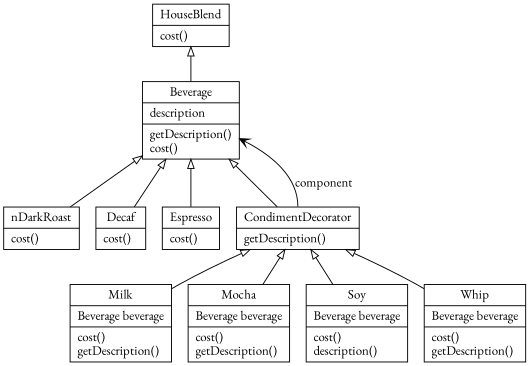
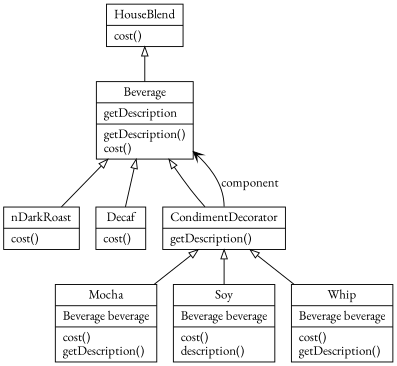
node "Beverage": text "description" -> "getDescription"
node "Espresso": removed
node "Milk": removed
